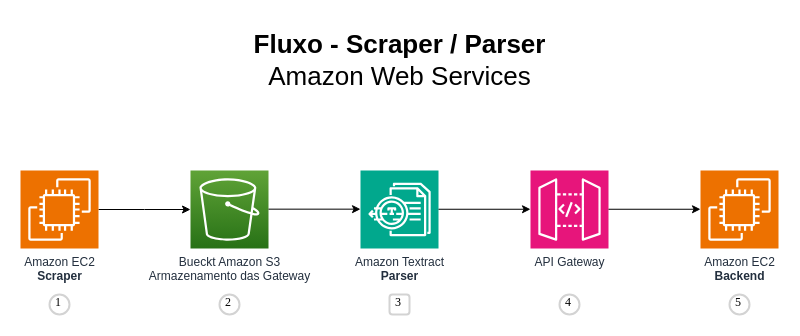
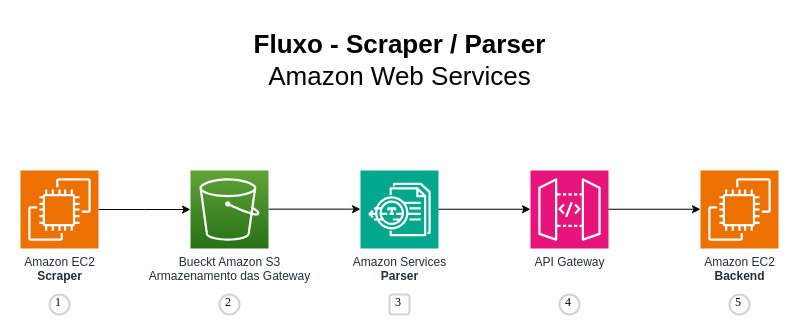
node "Amazon Textract Parser": label "Amazon Textract Parser" -> "Amazon Services Parser"
